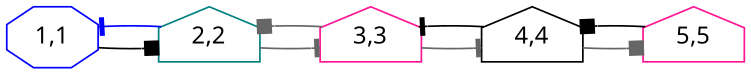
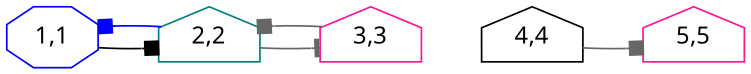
edge "2,2" -> "1,1": arrowhead tee -> box
edge "4,4" -> "3,3": removed
edge "5,5" -> "4,4": removed
edge "3,3" -> "4,4": removed
